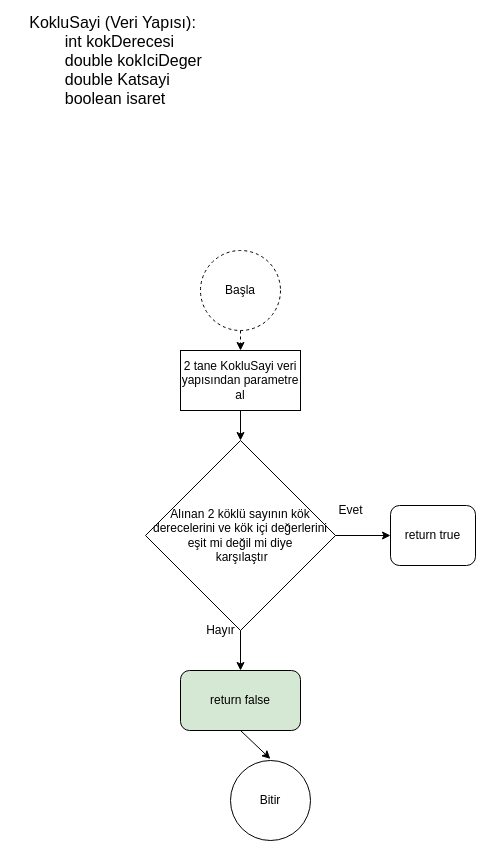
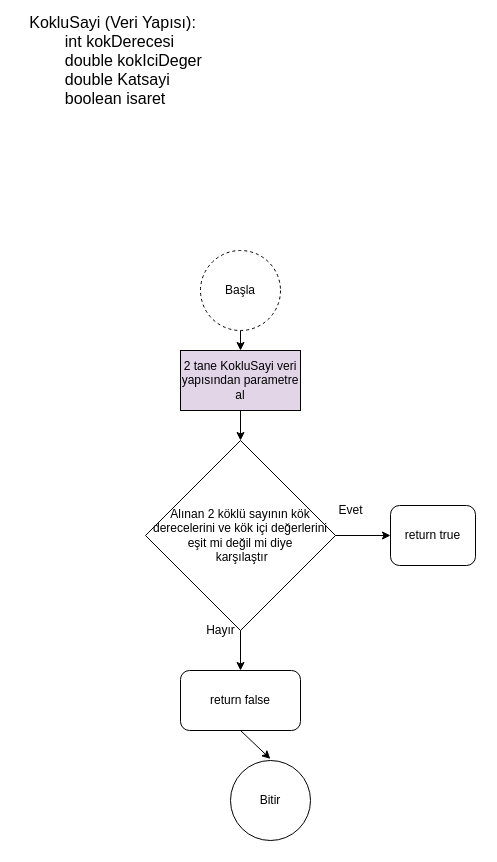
edge "Başla" -> "2 tane KokluSayi veri yapısından parametre al": style dashed -> solid
node "2 tane KokluSayi veri yapısından parametre al": fillcolor #ffffff -> #e1d5e7
node "return false": fillcolor #d5e8d4 -> #ffffff
